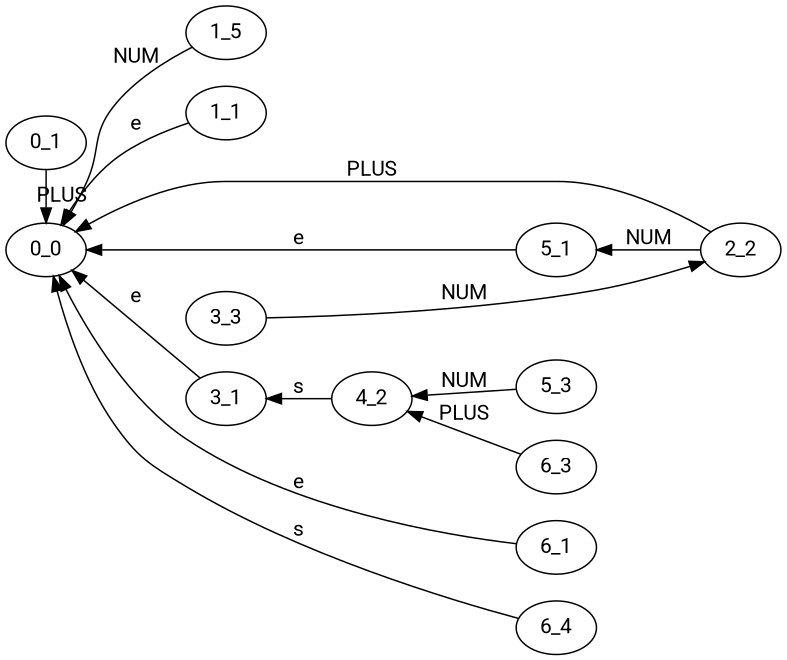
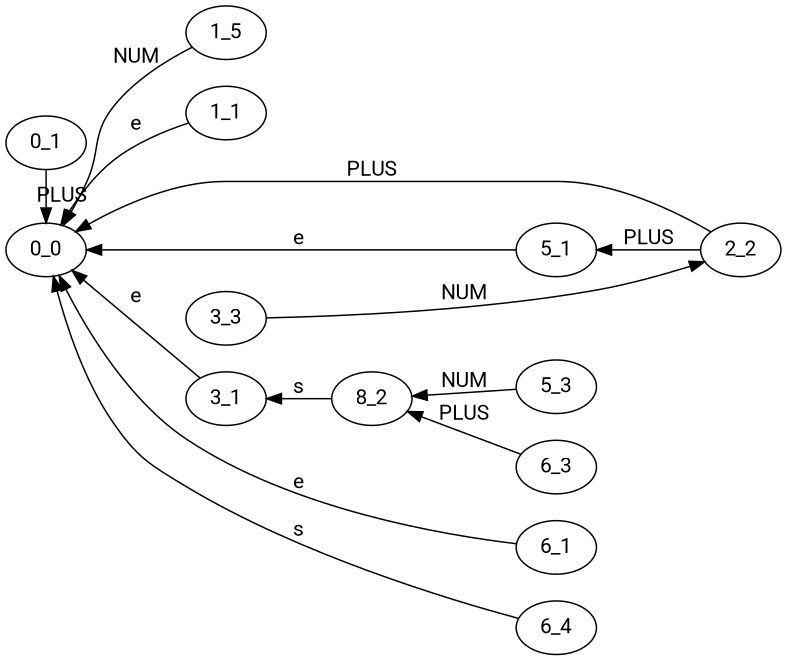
edge "2_2" -> "5_1": label "NUM" -> "PLUS"
node "4_2": label "4_2" -> "8_2"
